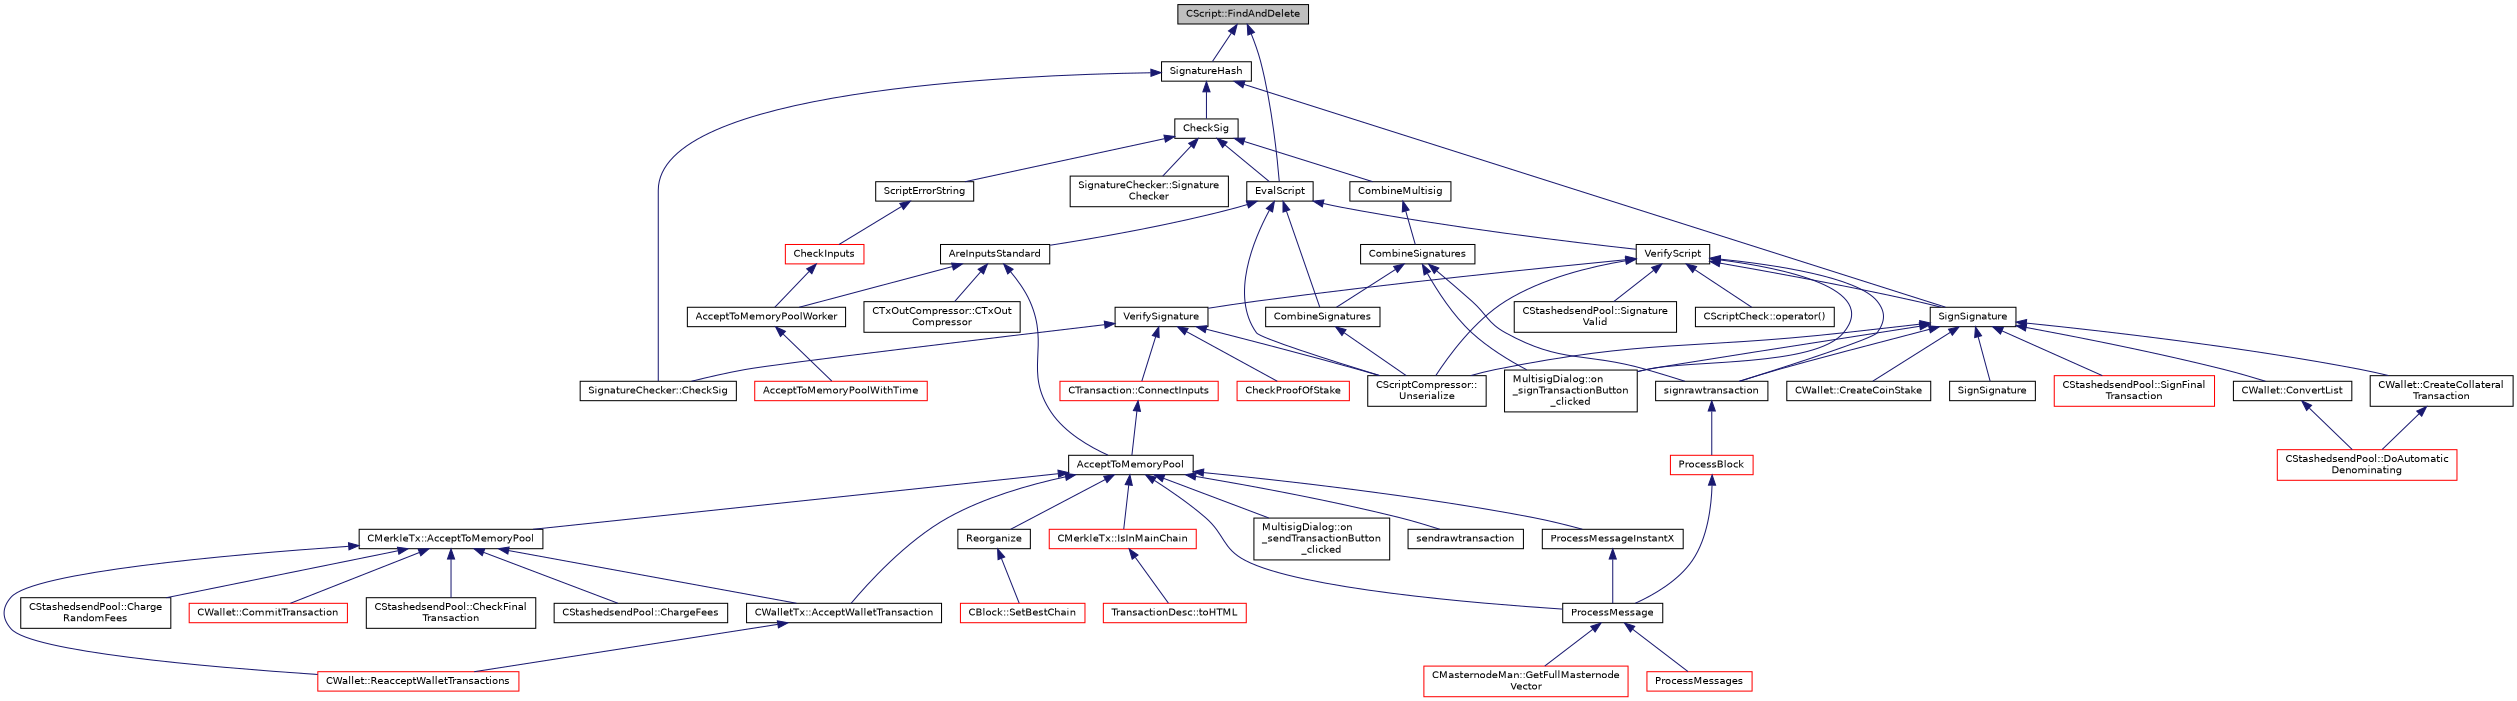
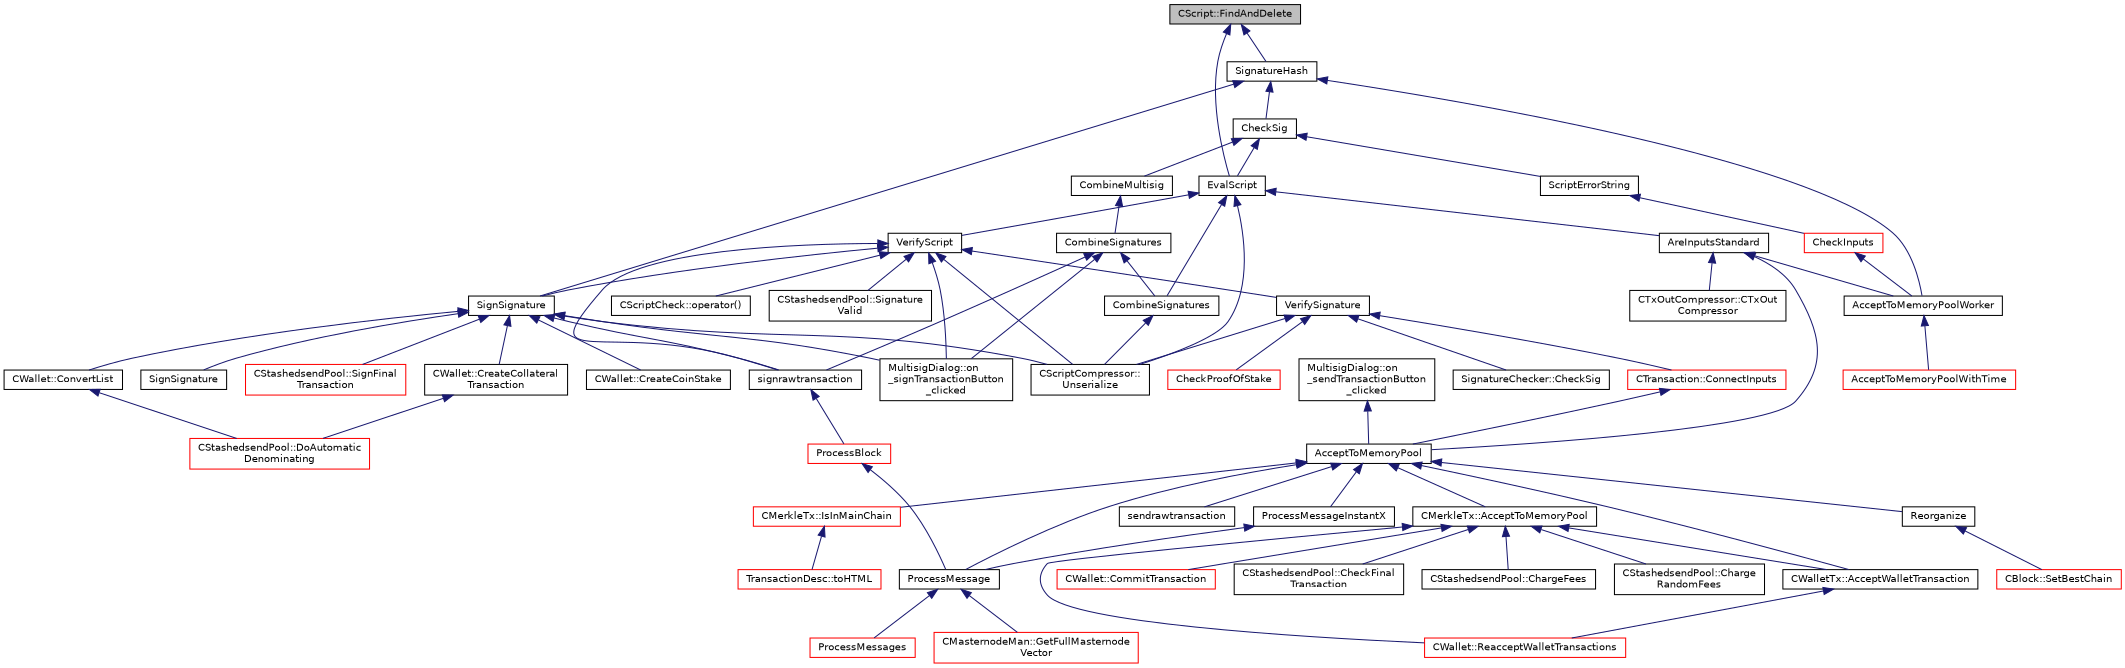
edge "SignatureChecker::CheckSig" -> "SignatureHash": now "AcceptToMemoryPoolWorker" -> "SignatureHash"
node "SignatureChecker::Signature Checker": removed
edge "MultisigDialog::on _sendTransactionButton _clicked" -> "AcceptToMemoryPool": reversed
